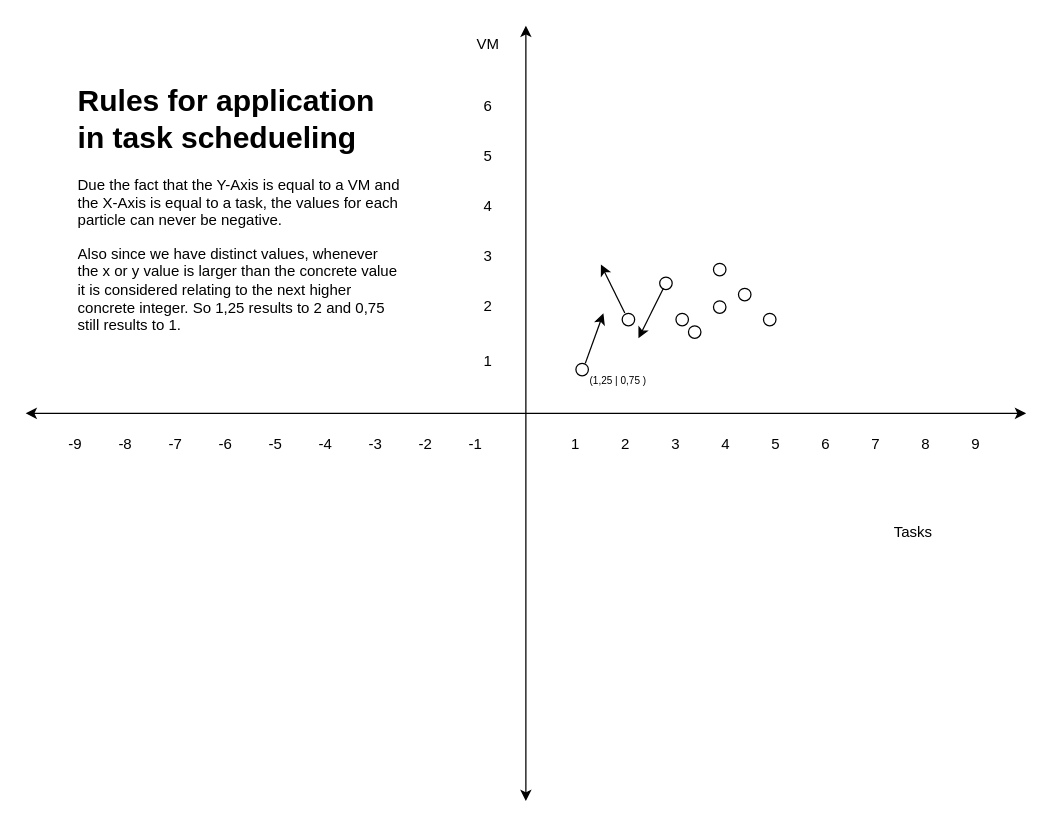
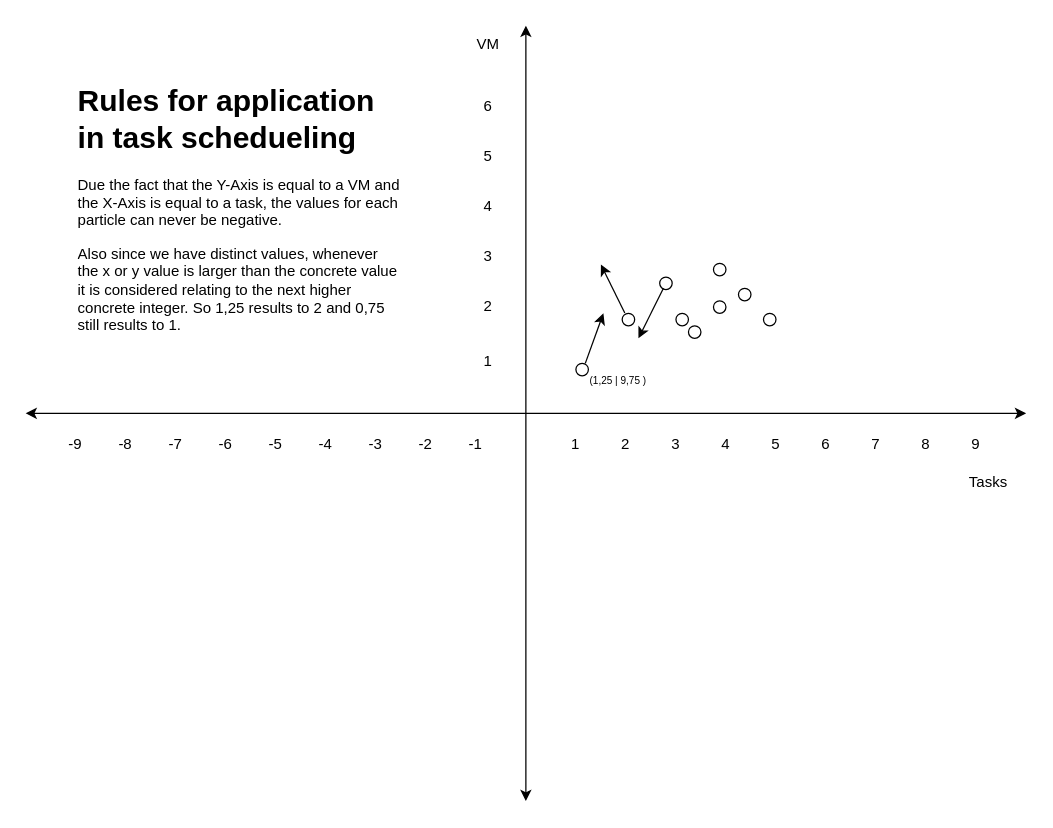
node "(1,25 | 0,75 )": label "(1,25 | 0,75 )" -> "(1,25 | 9,75 )"
node "Tasks": moved (913, 532) -> (988, 482)
